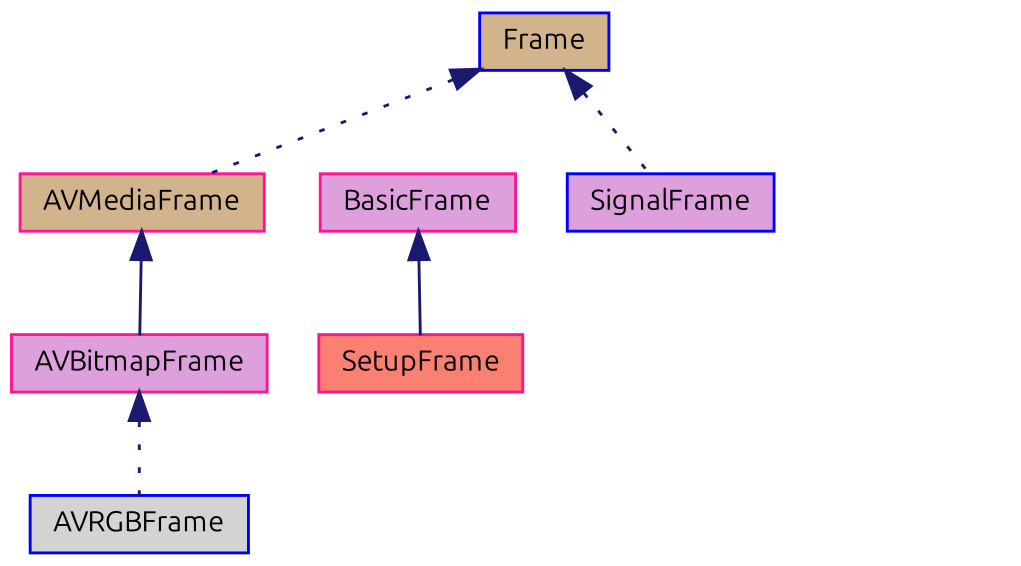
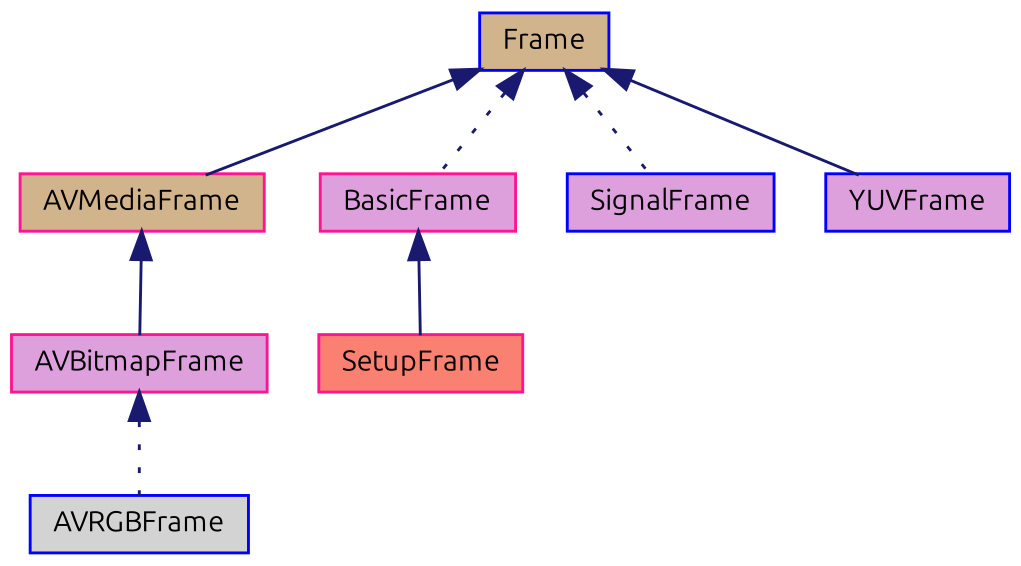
edge "AVMediaFrame" -> "Frame": style dotted -> solid
edge "BasicFrame" -> "Frame": added
node "YUVFrame": added
